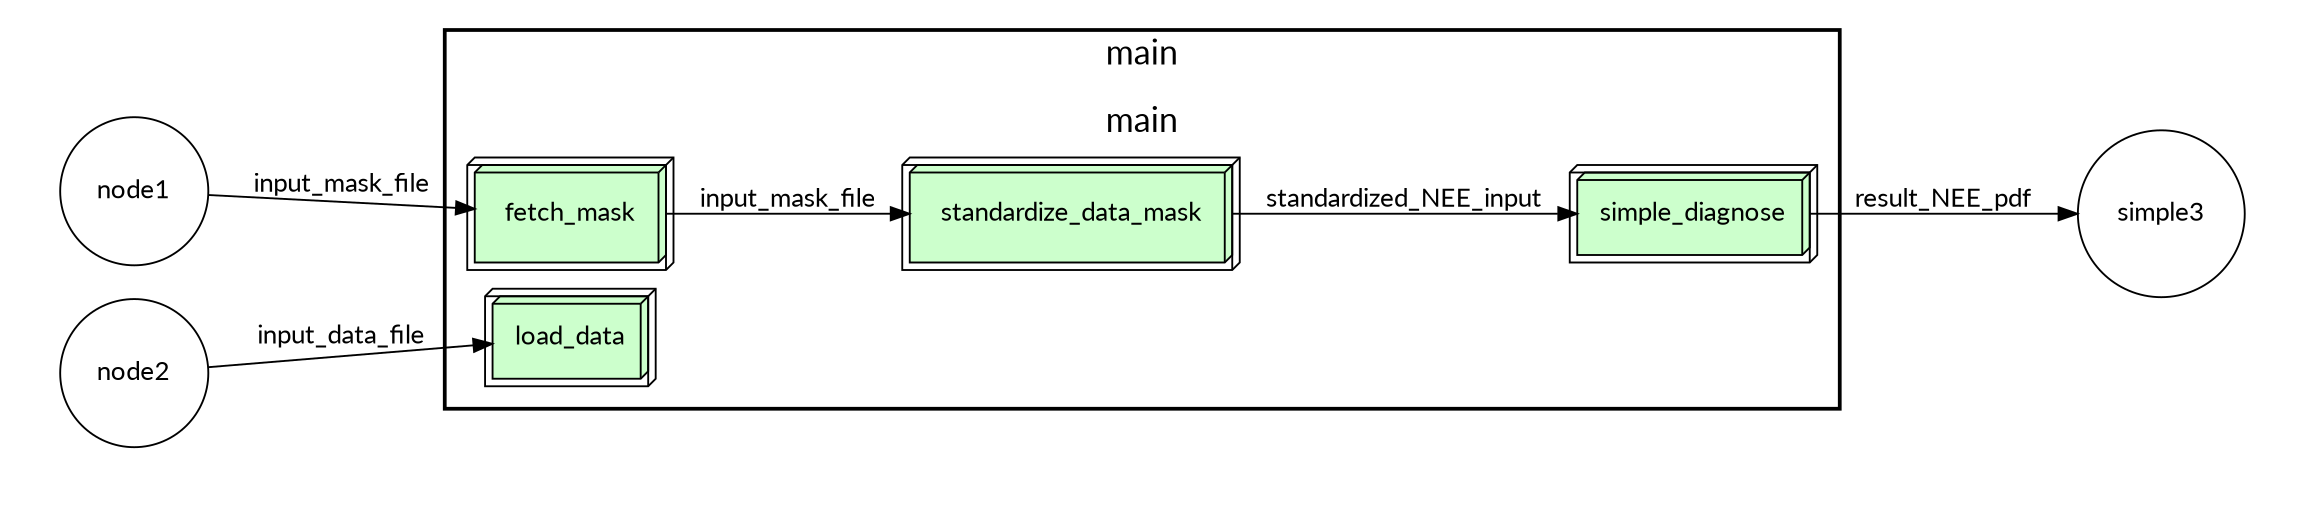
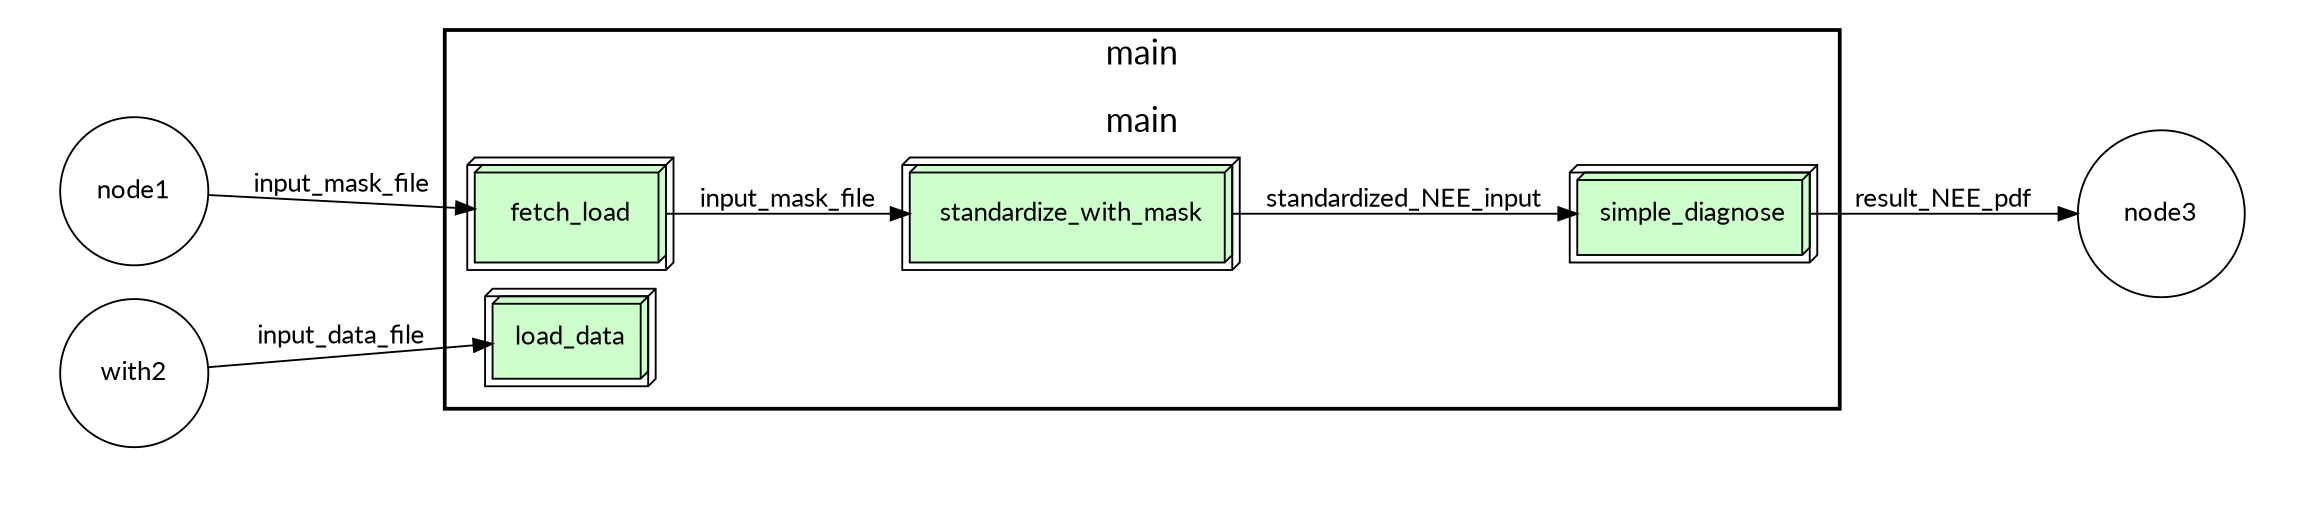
node "fetch_mask": label "fetch_mask" -> "fetch_load"
node "standardize_data_mask": label "standardize_data_mask" -> "standardize_with_mask"
node "simple3": label "simple3" -> "node3"
node "node2": label "node2" -> "with2"
